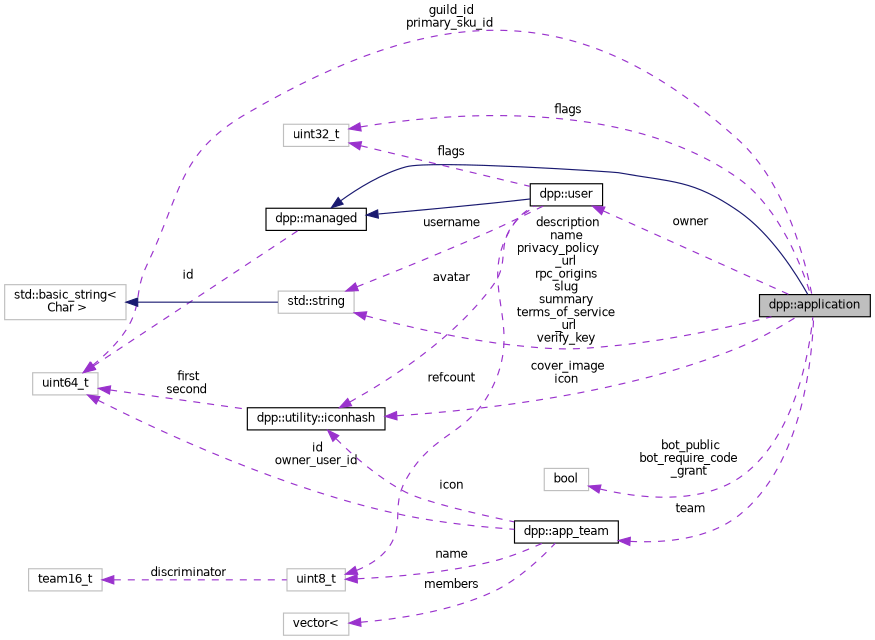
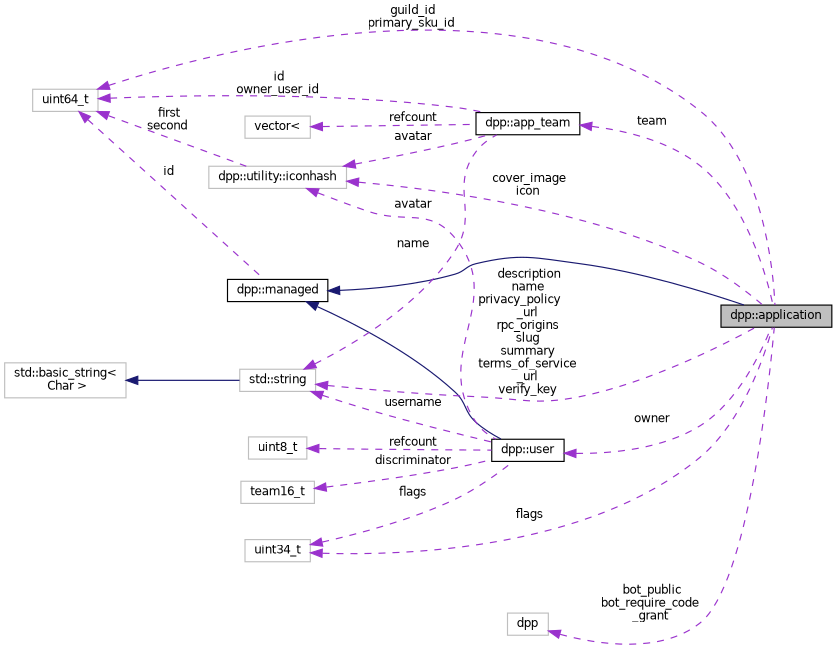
node "uint32_t": label "uint32_t" -> "uint34_t"
node "dpp::utility::iconhash": color black -> grey75
node "bool": label "bool" -> "dpp"
edge "dpp::app_team" -> "dpp::utility::iconhash": label " icon" -> " avatar"
edge "dpp::app_team" -> "uint8_t": now "dpp::app_team" -> "std::string"
edge "uint8_t" -> "team16_t": now "dpp::user" -> "team16_t"
edge "dpp::app_team" -> "vector<": label " members" -> " refcount"
